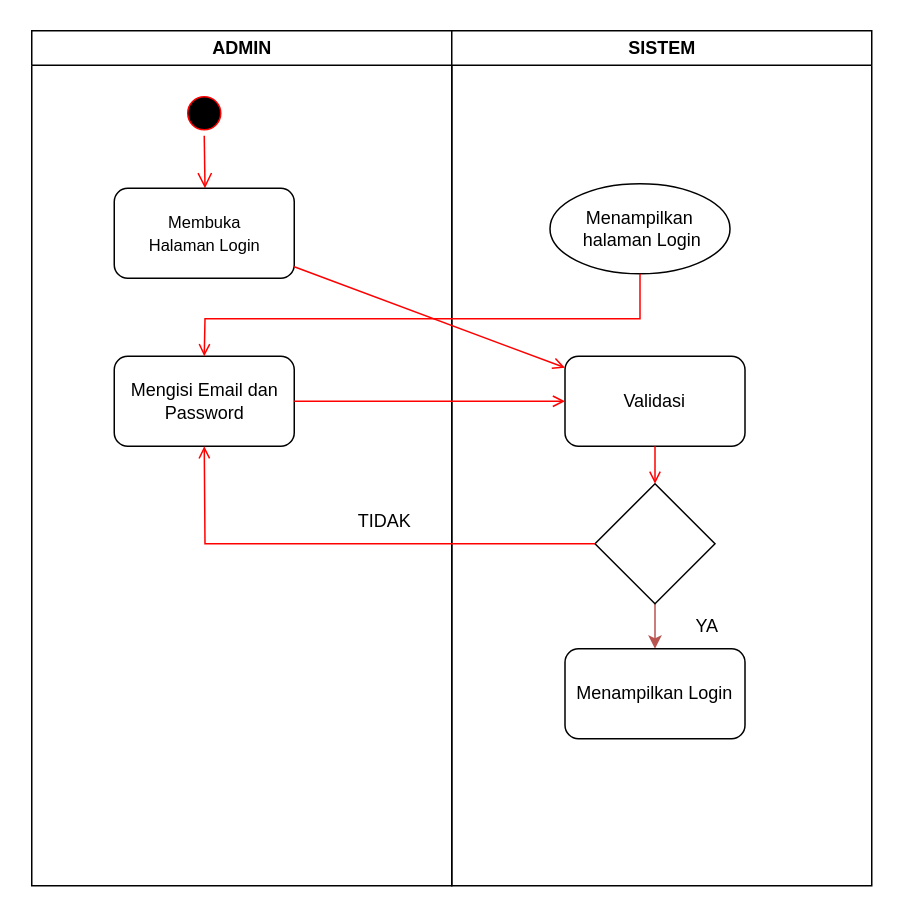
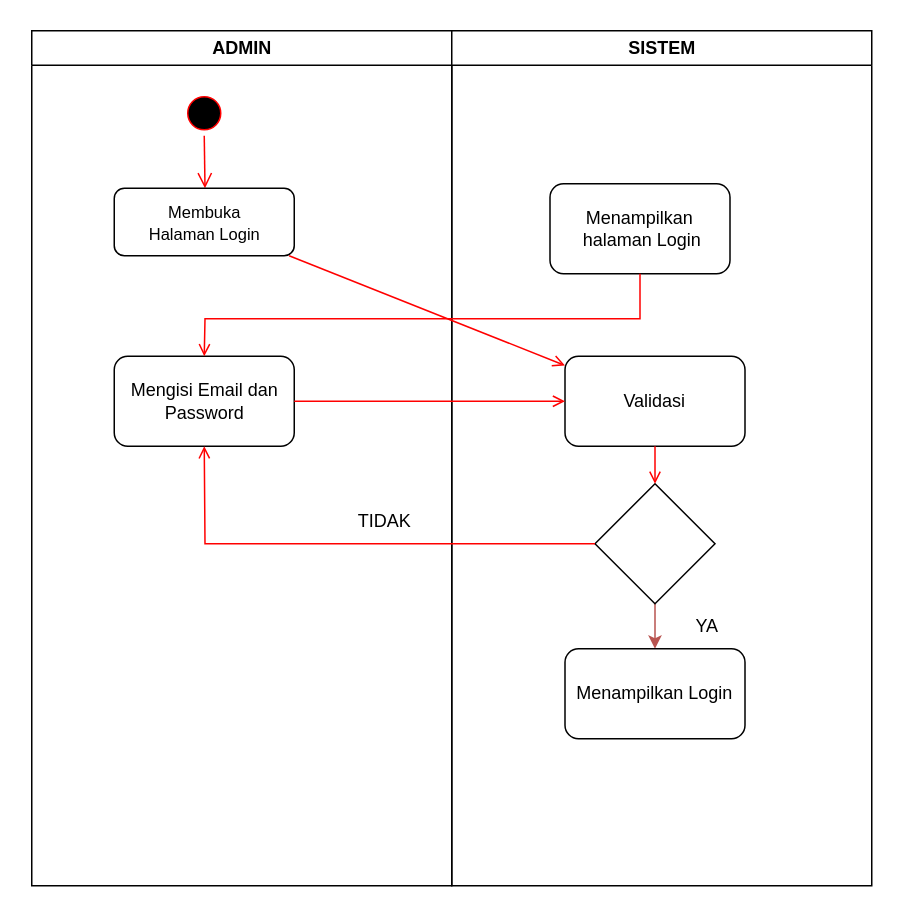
node "Menampilkan halaman Login": shape ellipse -> rounded rectangle
node "MembukaHalaman Login": size 180x90 -> 180x68
